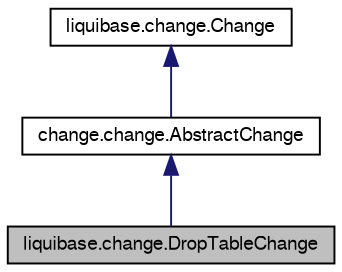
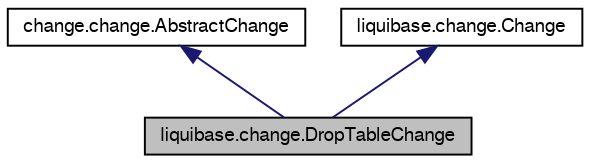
edge "change.change.AbstractChange" -> "liquibase.change.Change": now "liquibase.change.DropTableChange" -> "liquibase.change.Change"
